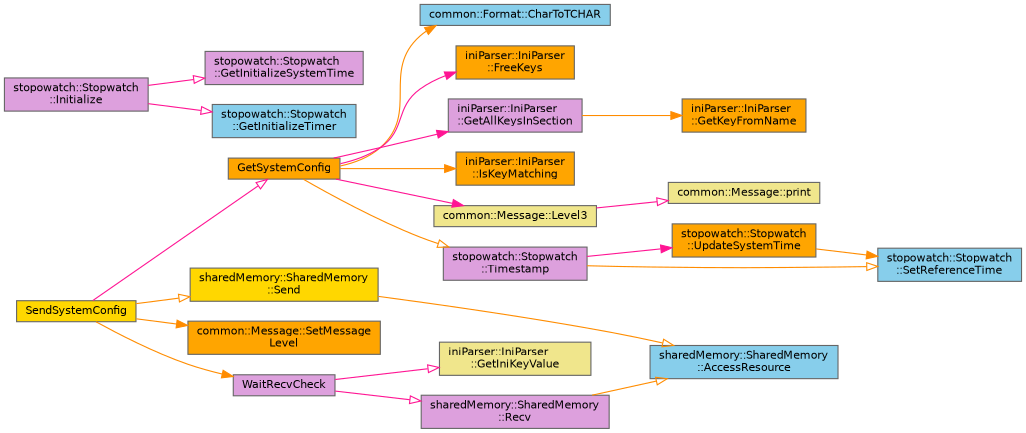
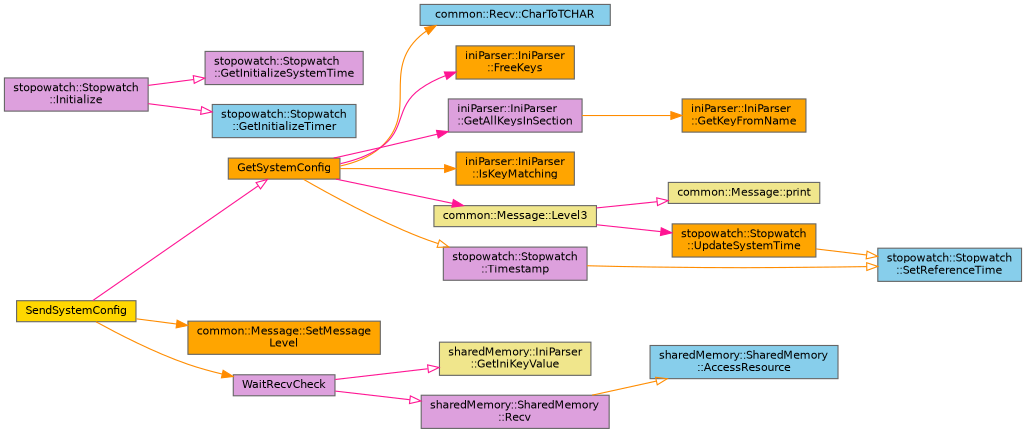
node "common::Format::CharToTCHAR": label "common::Format::CharToTCHAR" -> "common::Recv::CharToTCHAR"
edge "stopowatch::Stopwatch ::UpdateSystemTime" -> "stopowatch::Stopwatch ::SetReferenceTime": arrowhead normal -> onormal
edge "stopowatch::Stopwatch ::Timestamp" -> "stopowatch::Stopwatch ::UpdateSystemTime": now "common::Message::Level3" -> "stopowatch::Stopwatch ::UpdateSystemTime"
node "sharedMemory::SharedMemory ::Send": removed
node "iniParser::IniParser ::GetIniKeyValue": label "iniParser::IniParser ::GetIniKeyValue" -> "sharedMemory::IniParser ::GetIniKeyValue"
